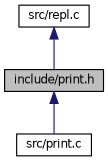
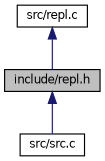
node "include/print.h": label "include/print.h" -> "include/repl.h"
node "src/print.c": label "src/print.c" -> "src/src.c"
